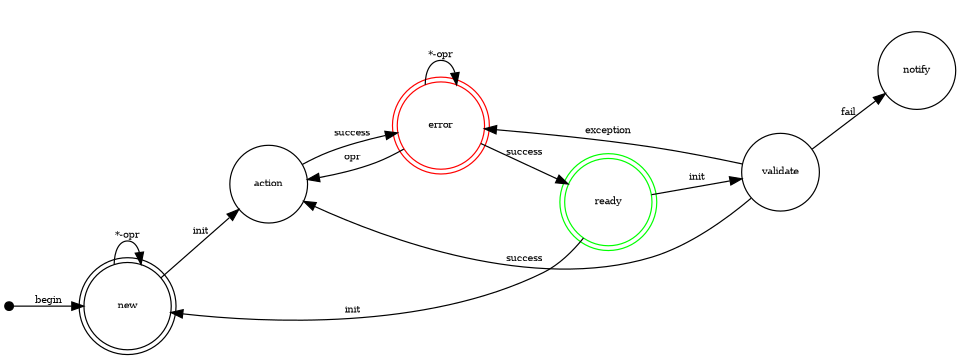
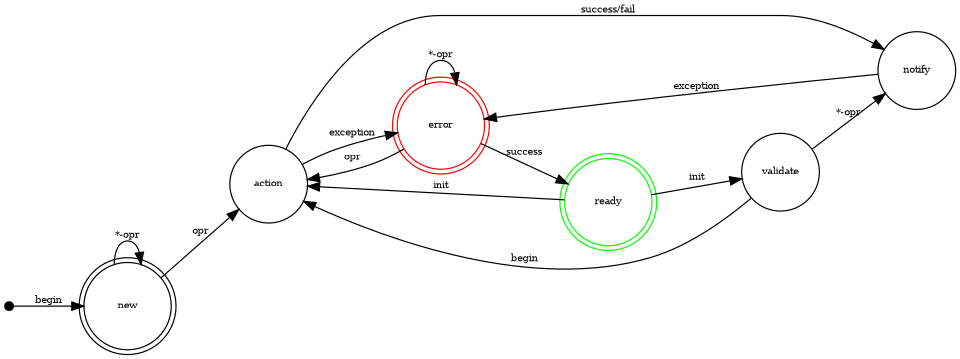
edge "action" -> "notify": added, label "success/fail"
edge "validate" -> "notify": label "fail" -> "*-opr"
edge "action" -> "error": label "success" -> "exception"
edge "validate" -> "error": now "notify" -> "error"
edge "new" -> "action": label "init" -> "opr"
edge "validate" -> "action": label "success" -> "begin"
edge "ready" -> "new": now "ready" -> "action"
